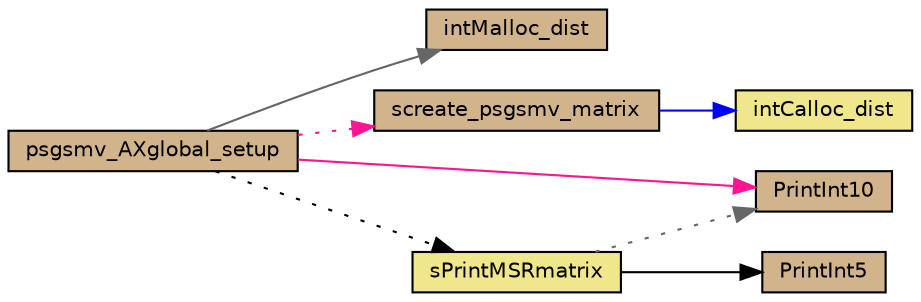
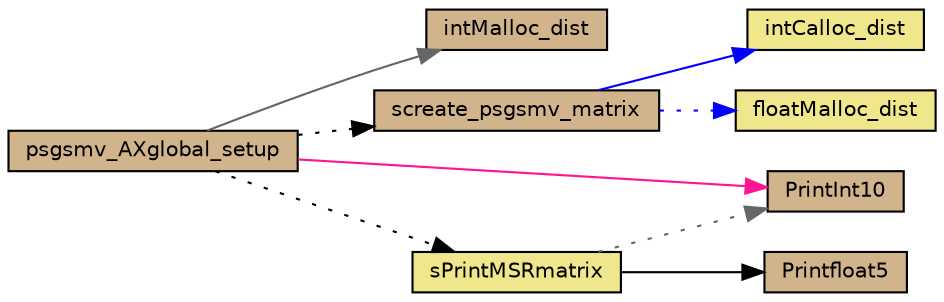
node "floatMalloc_dist": added
edge "psgsmv_AXglobal_setup" -> "screate_psgsmv_matrix": color deeppink -> black
node "PrintInt5": label "PrintInt5" -> "Printfloat5"
